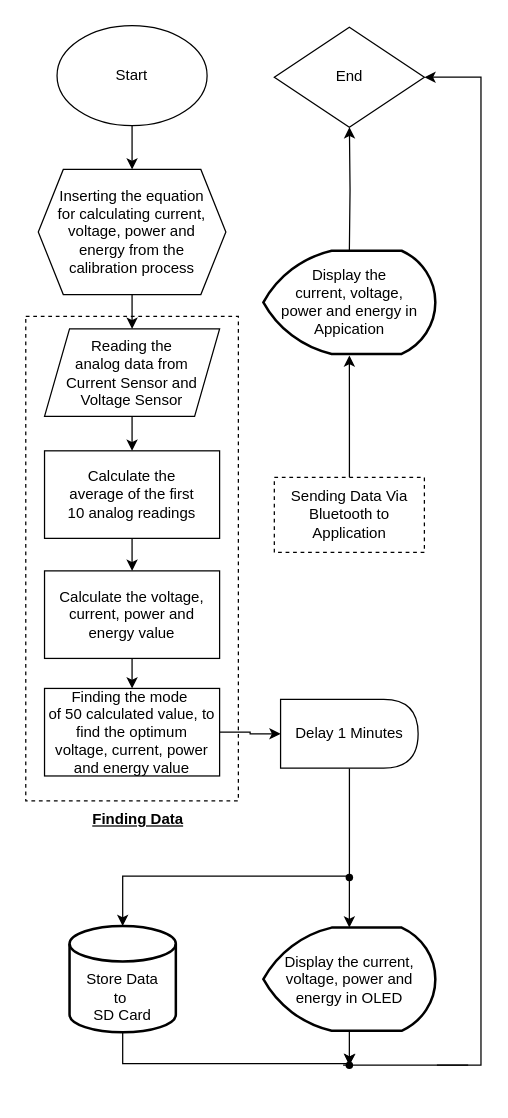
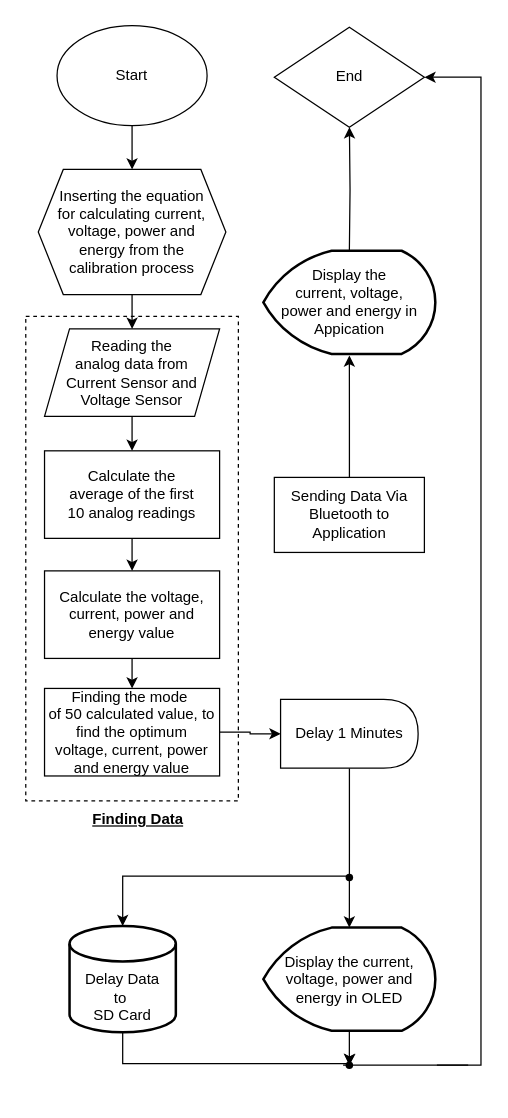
node "Sending Data Via Bluetooth to Application": style dashed -> solid
node "Store Data to SD Card": label "Store Data to SD Card" -> "Delay Data to SD Card"
